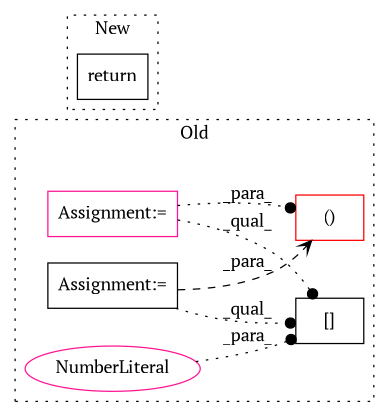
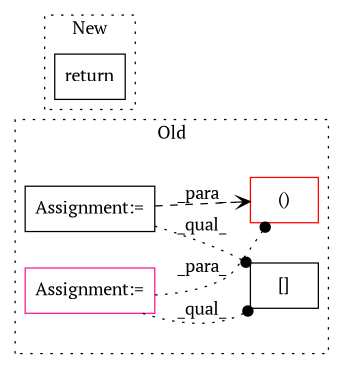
node "NumberLiteral": removed
